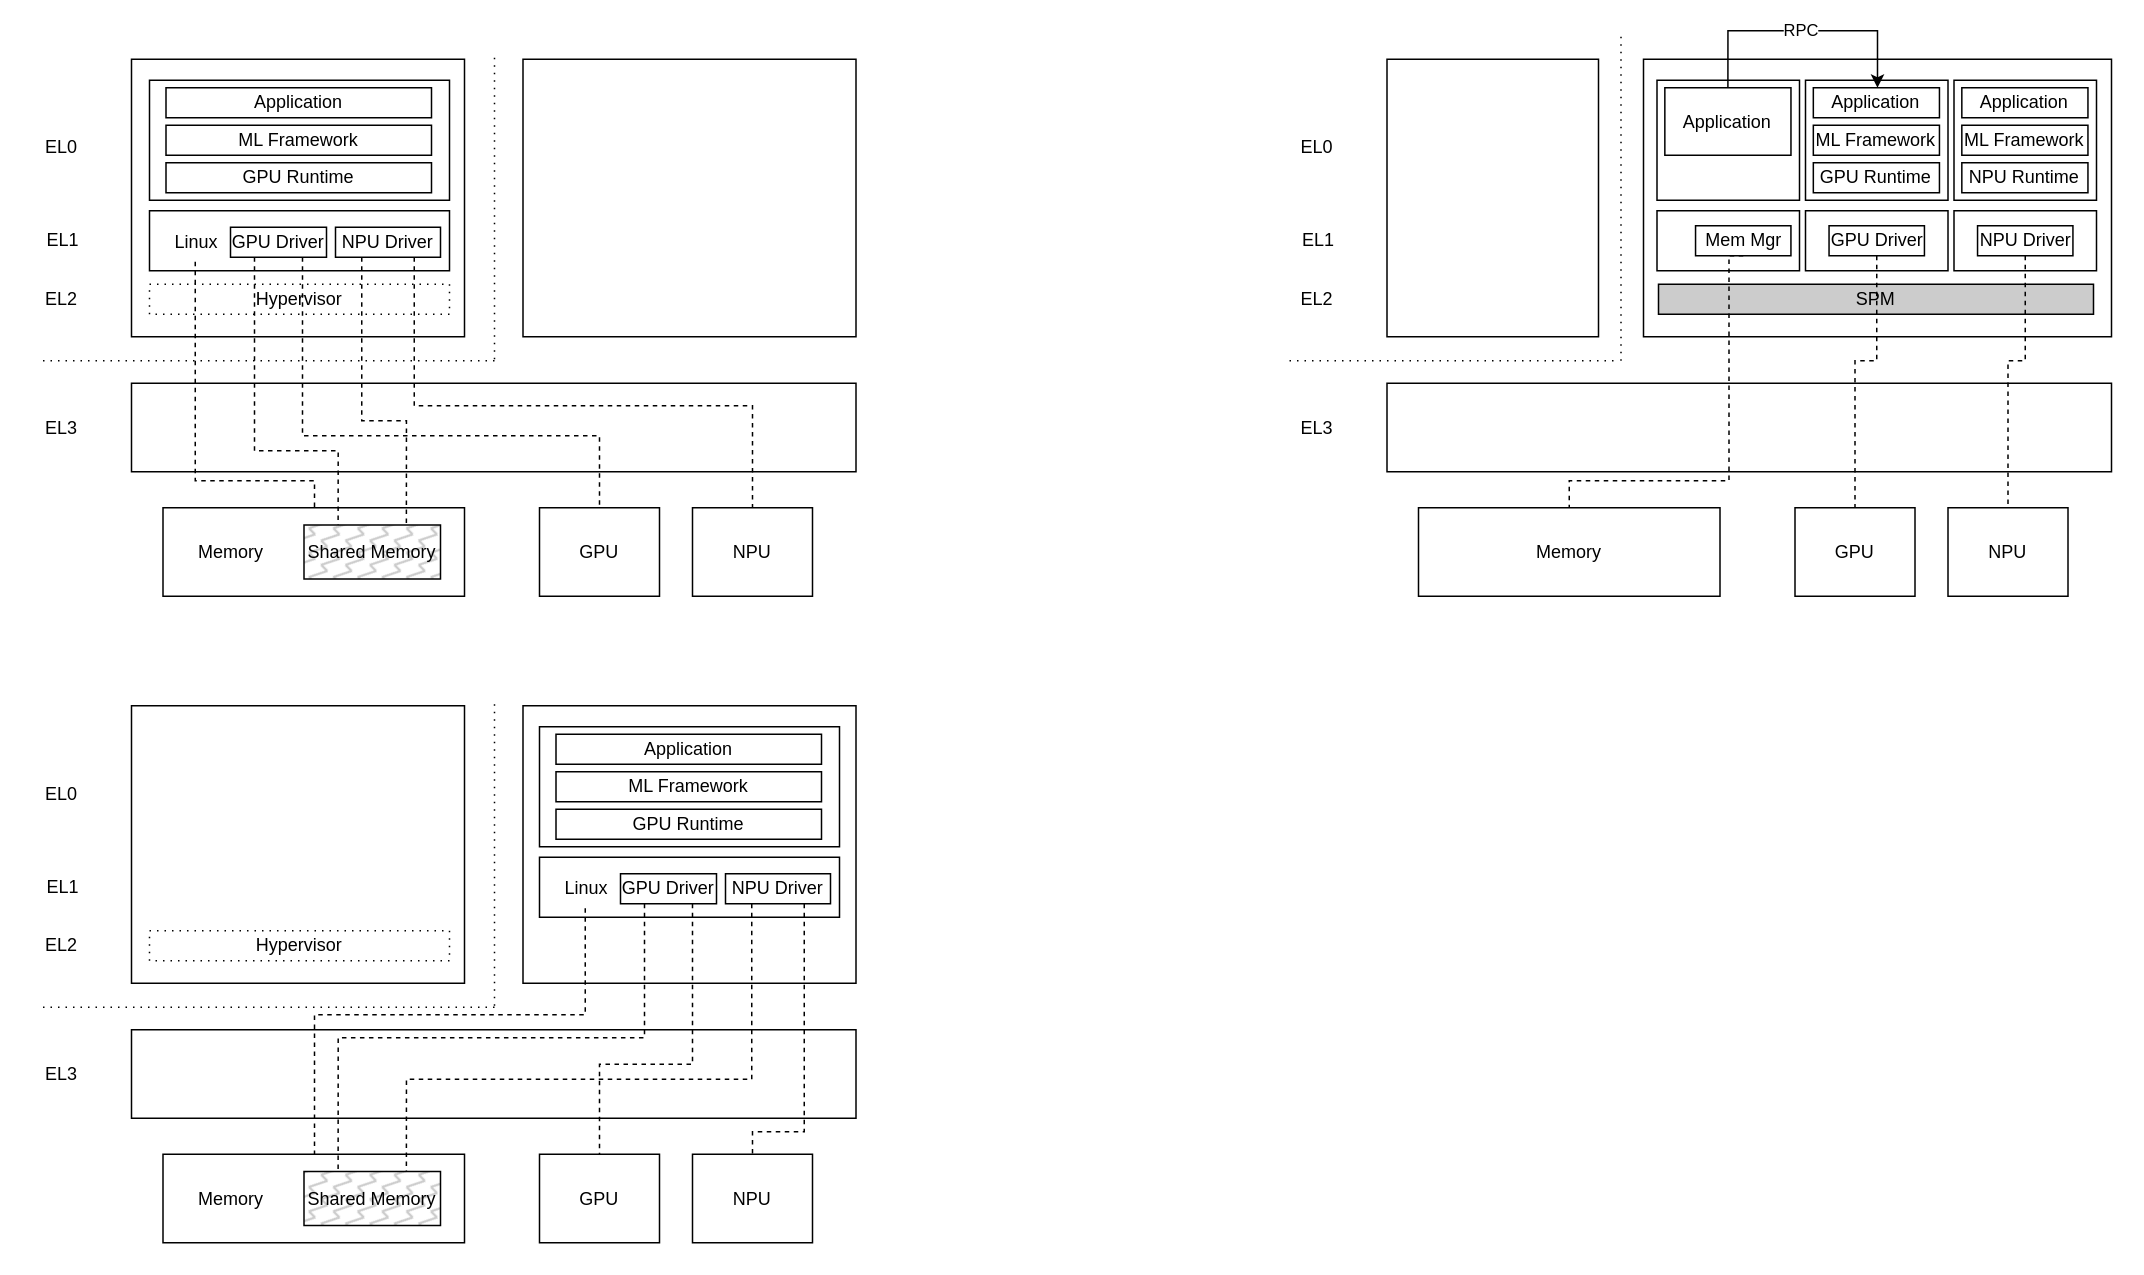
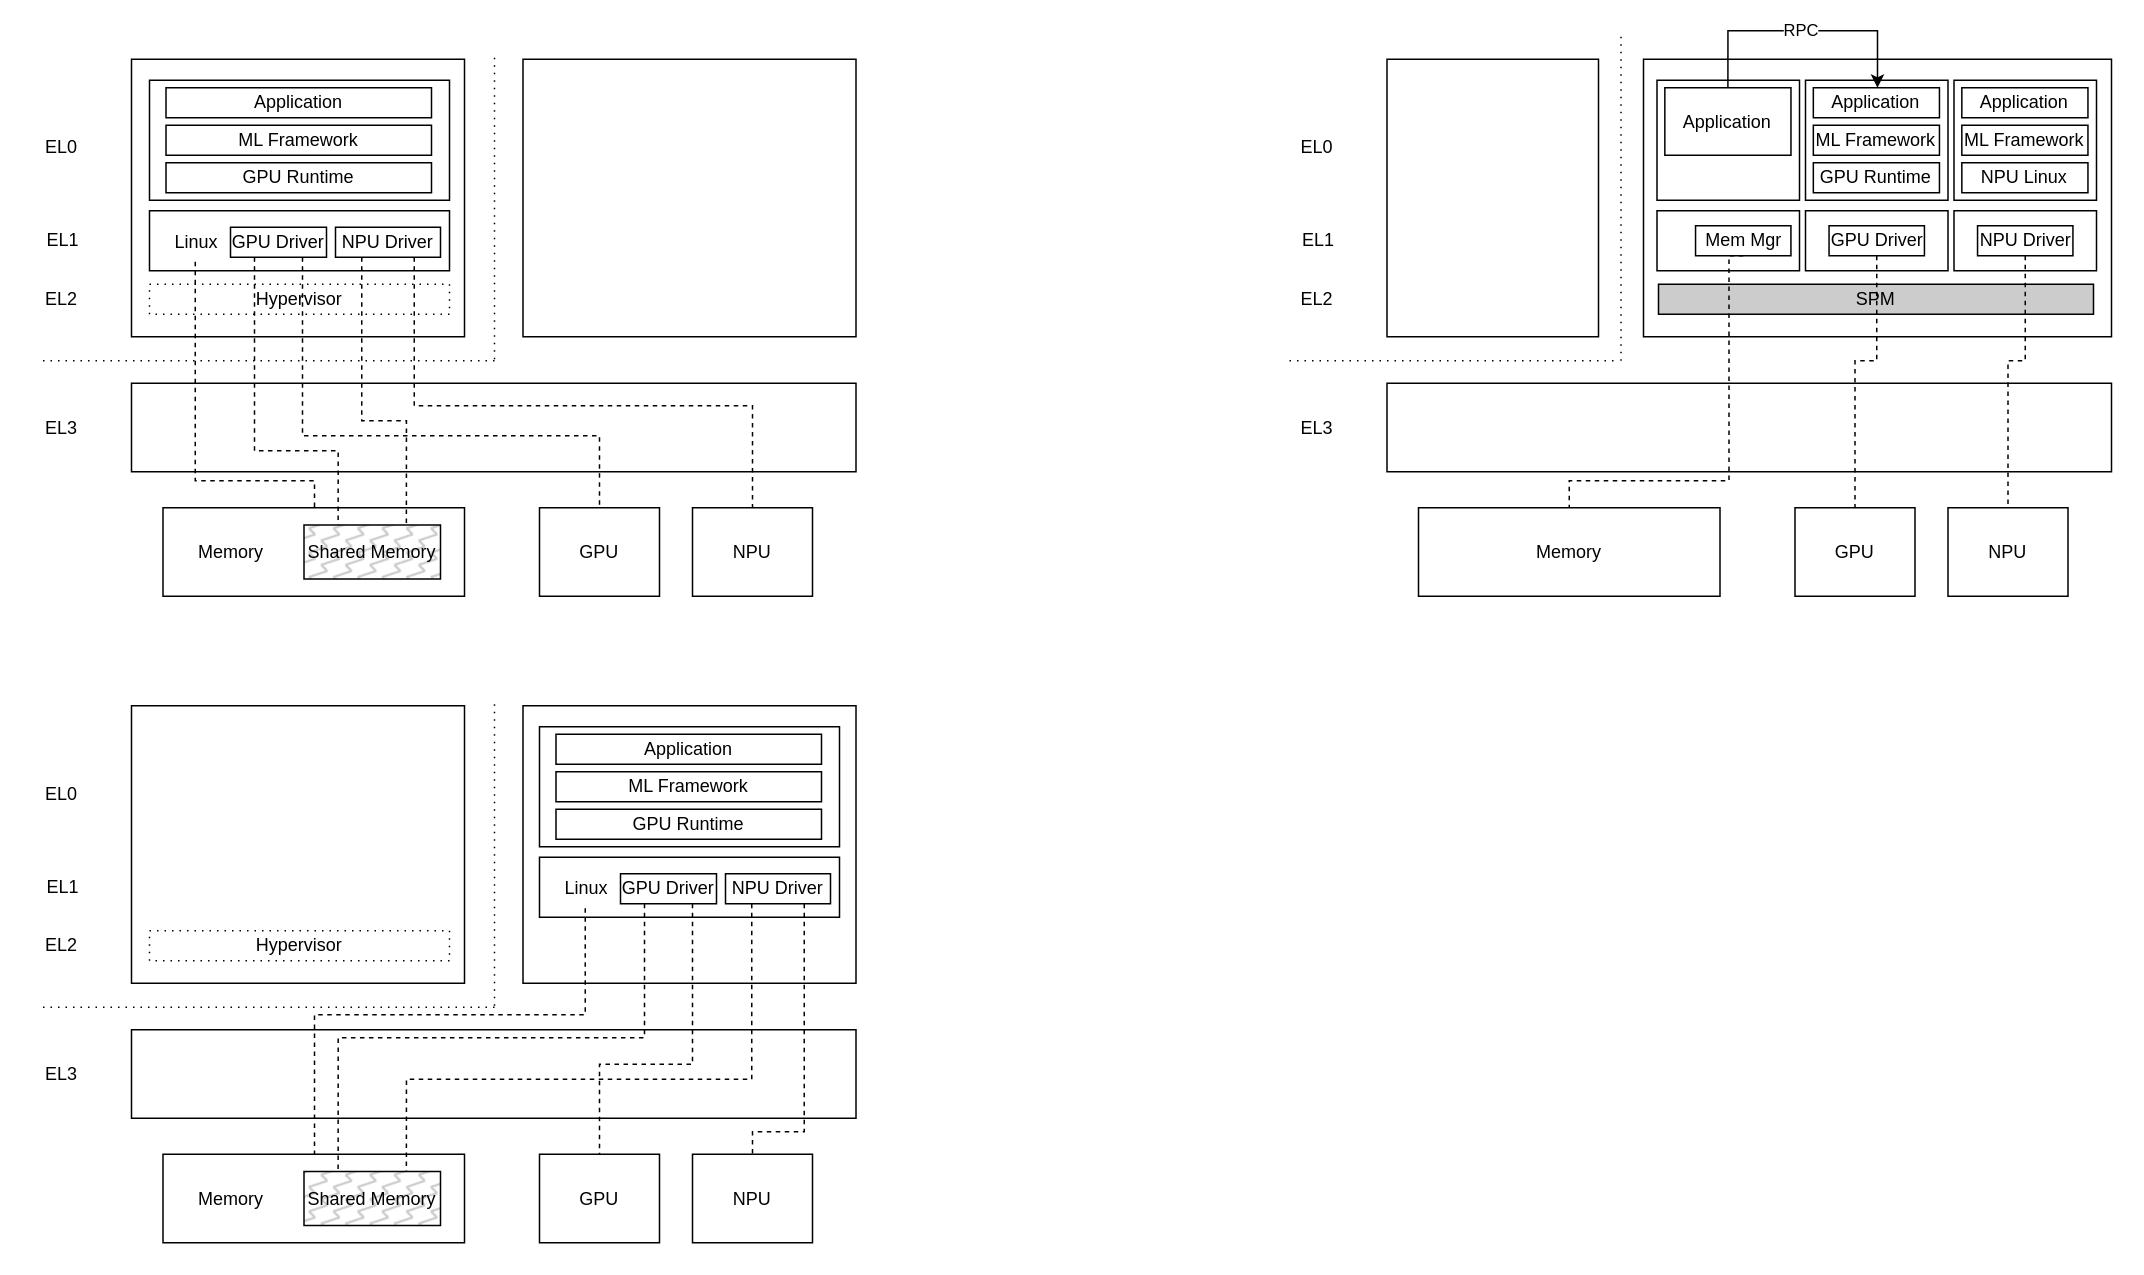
node "NPU Runtime": label "NPU Runtime" -> "NPU Linux"
